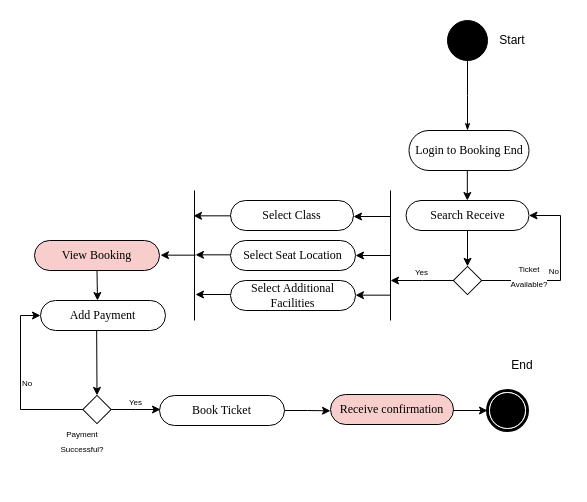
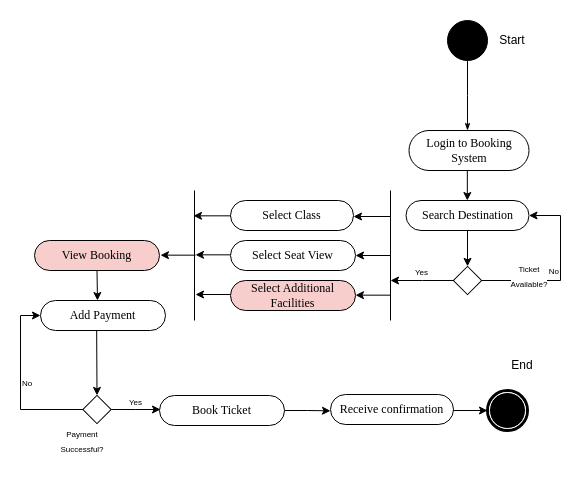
node "Login to Booking End": label "Login to Booking End" -> "Login to Booking System"
node "Search Receive": label "Search Receive" -> "Search Destination"
node "Select Seat Location": label "Select Seat Location" -> "Select Seat View"
node "Select Additional Facilities": fillcolor #ffffff -> #f8cecc
node "Receive confirmation": fillcolor #f8cecc -> #ffffff
